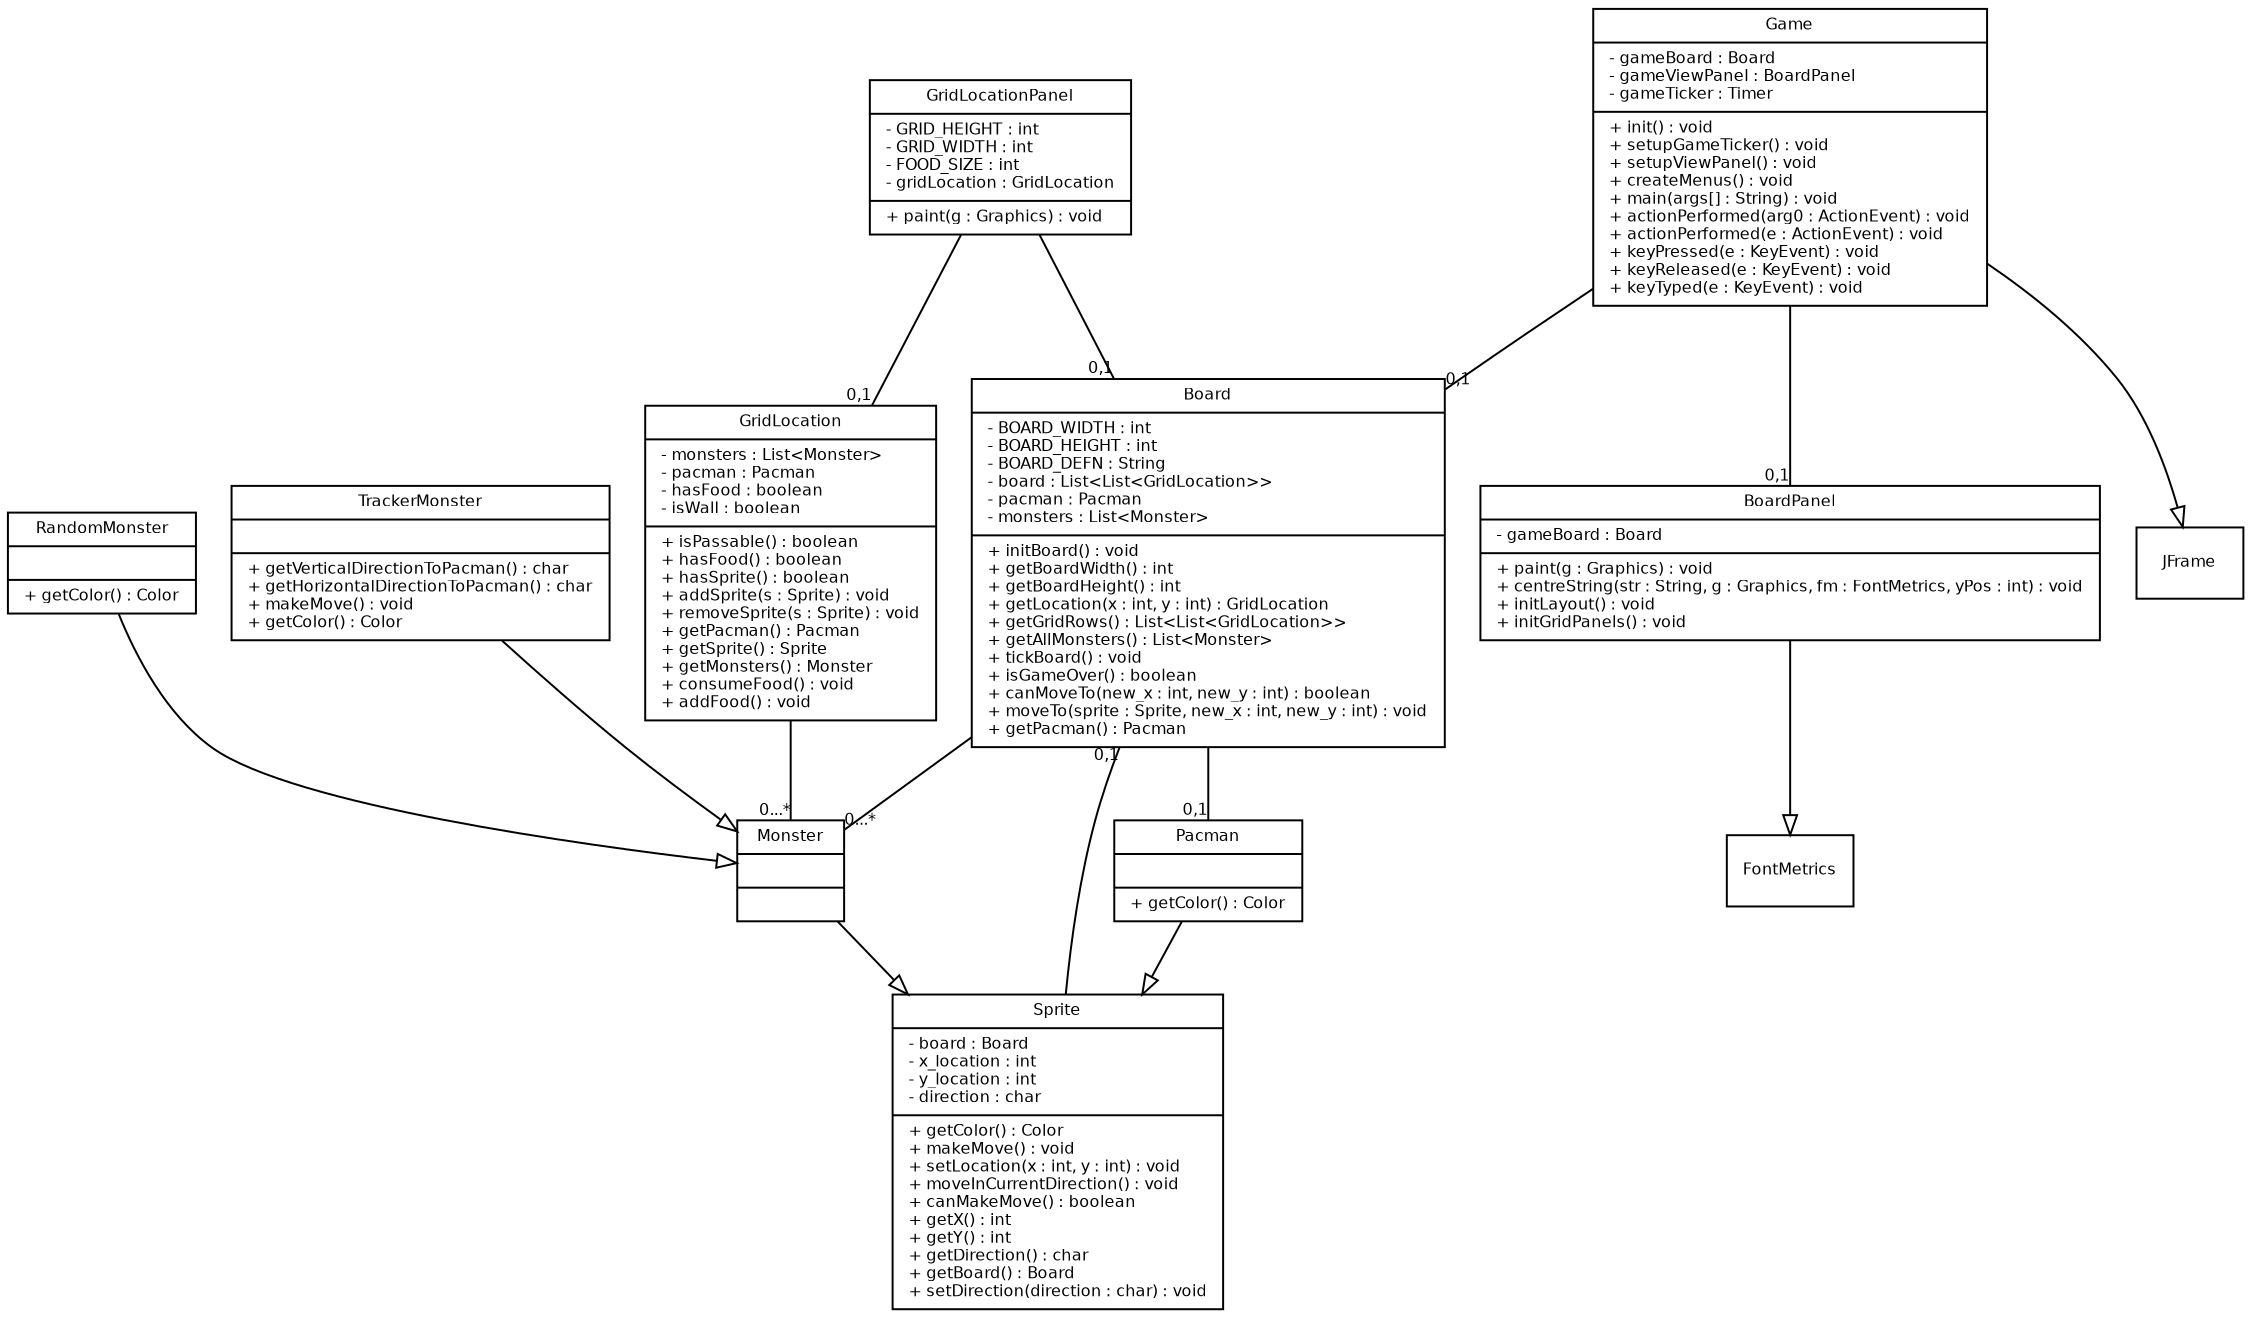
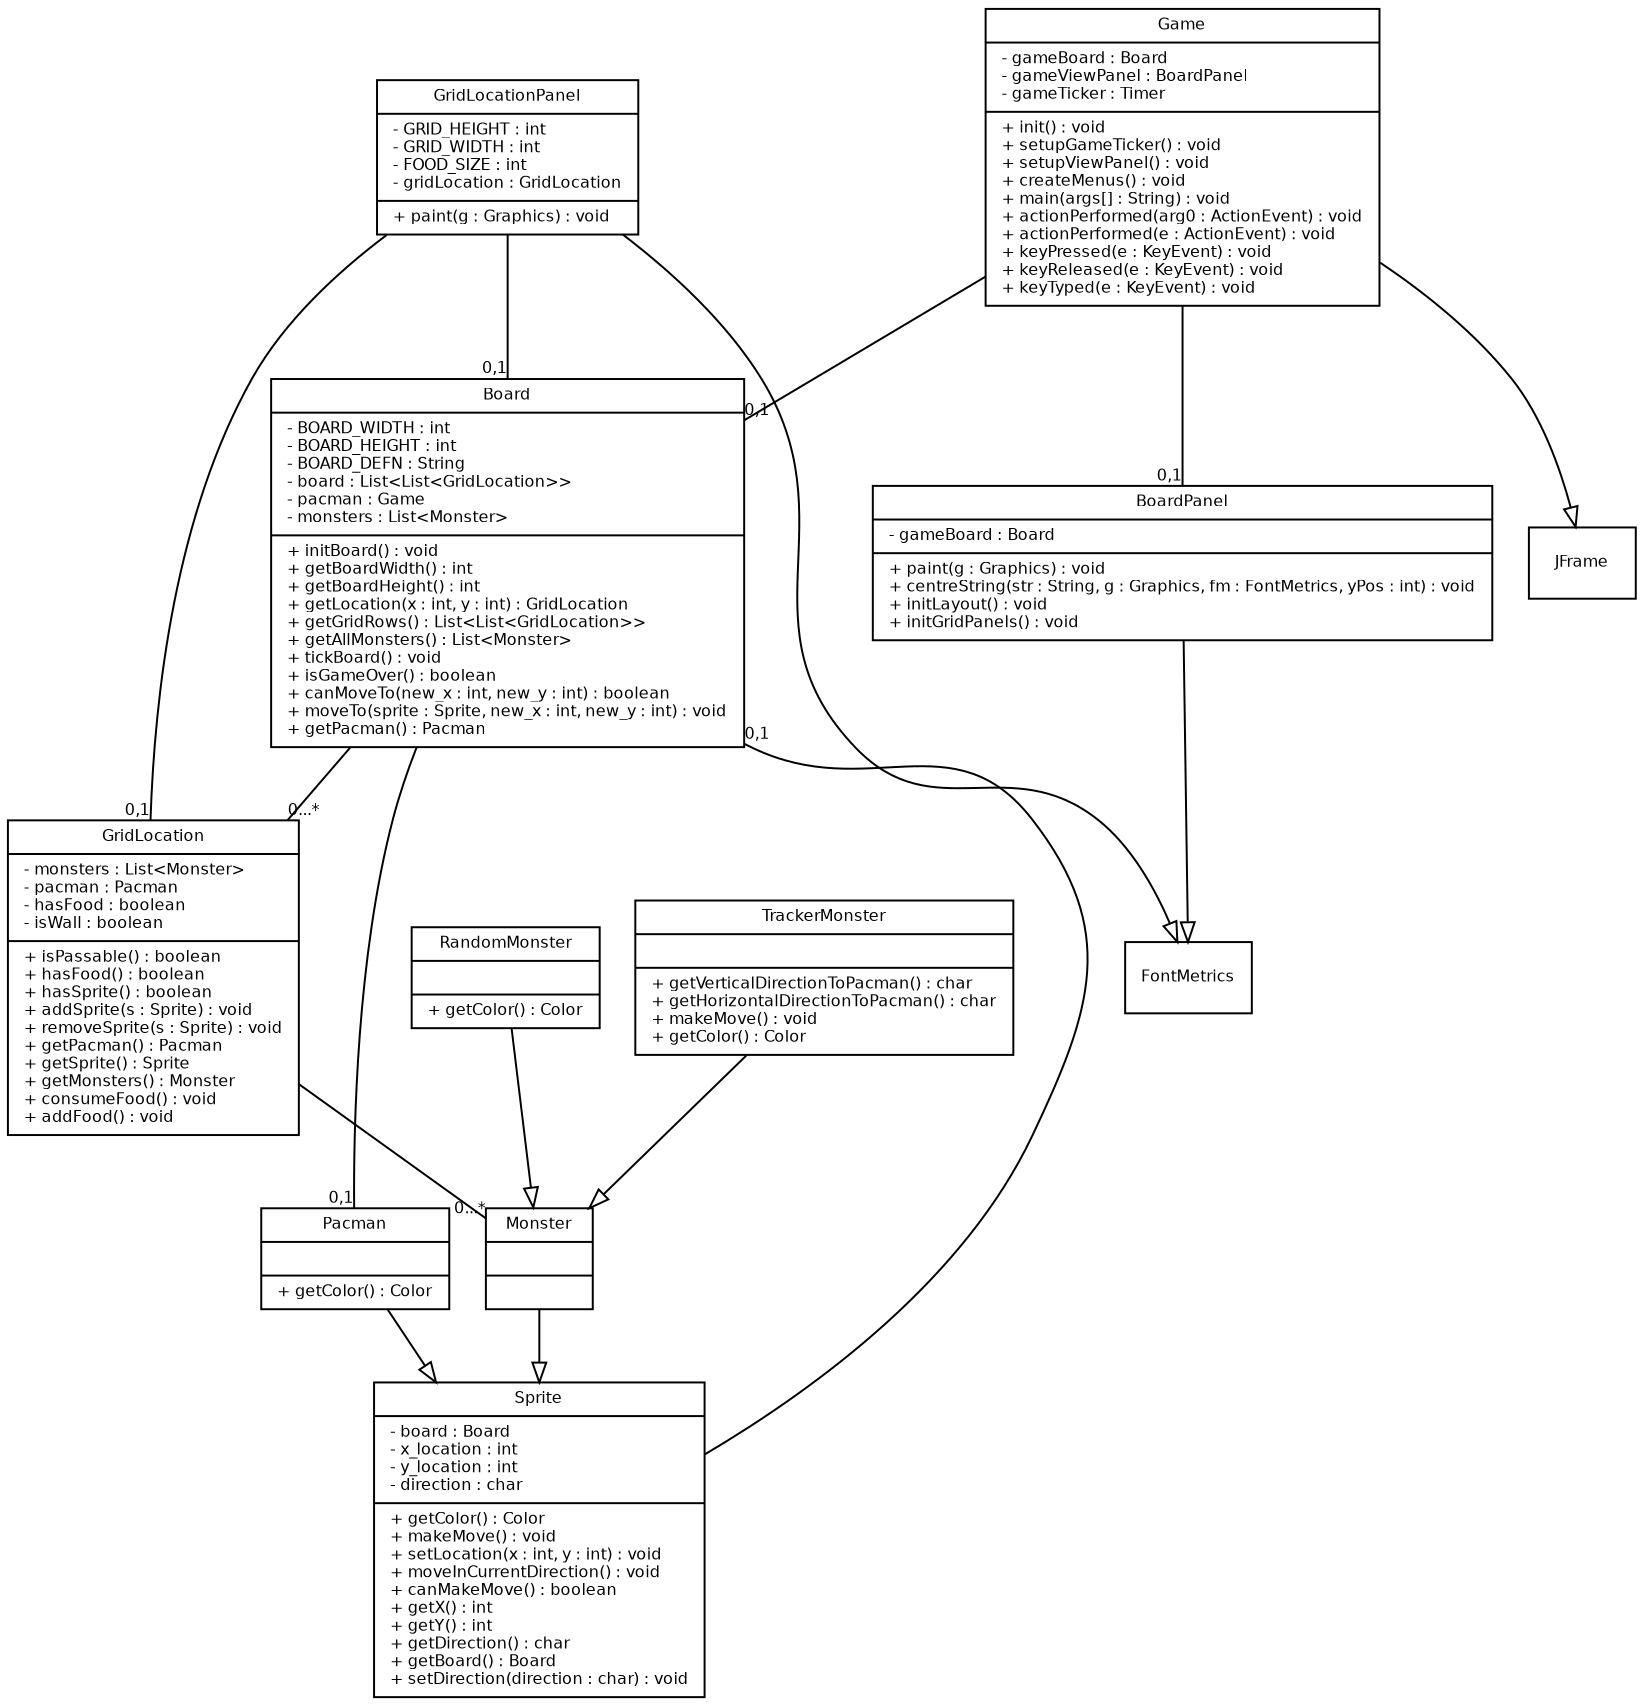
node "Board": text "- pacman : Pacman" -> "- pacman : Game"
edge "GridLocationPanel" -> "FontMetrics": added
edge "Board" -- "Monster": now "Board" -- "GridLocation"
